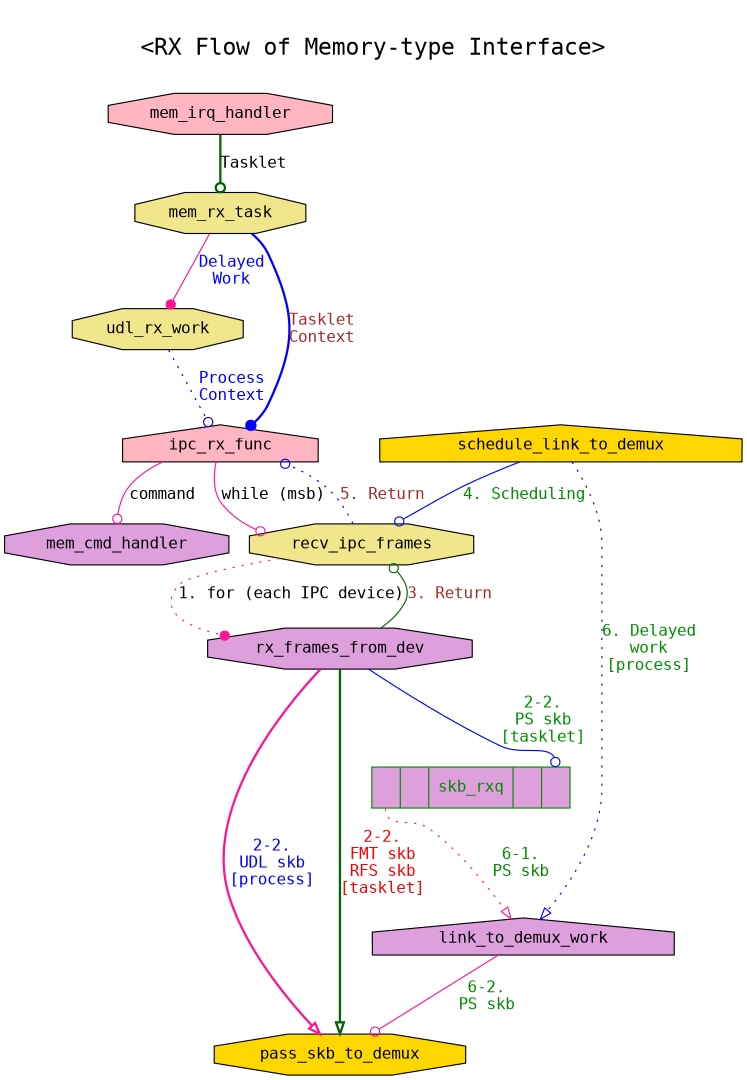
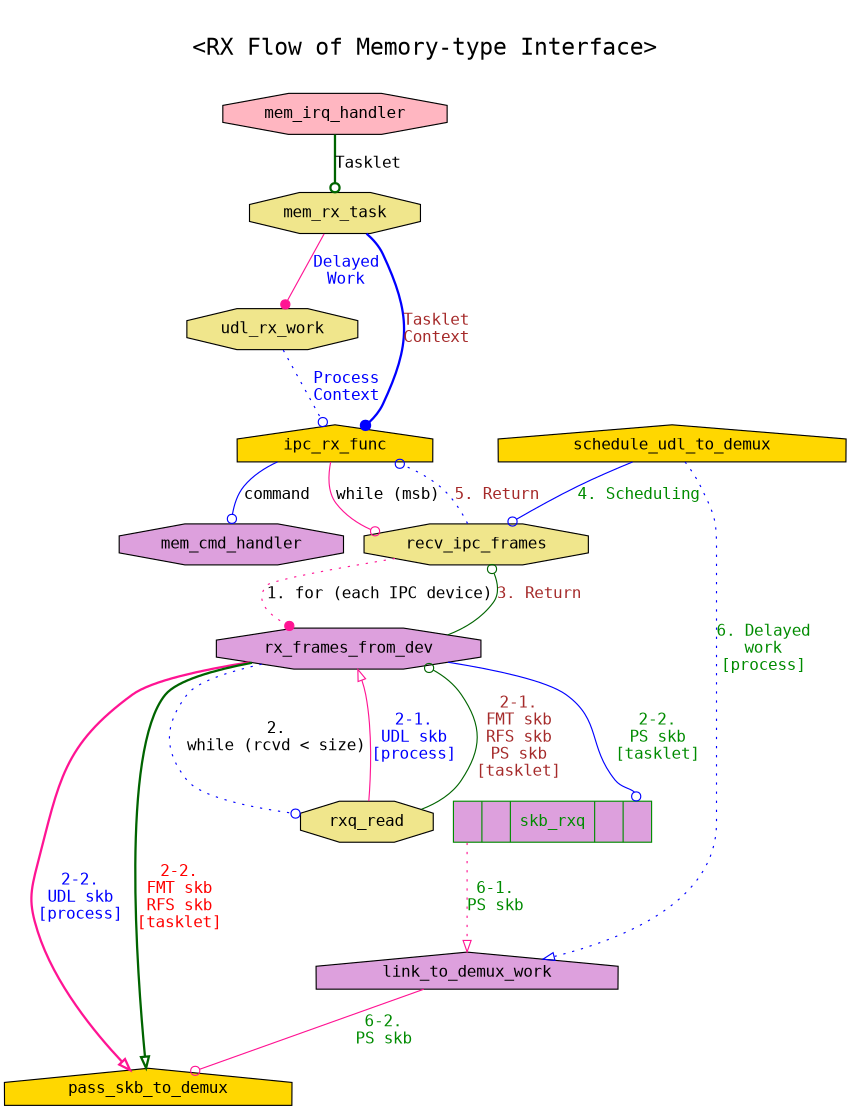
node "ipc_rx_func": fillcolor lightpink -> gold
node "schedule_link_to_demux": label "schedule_link_to_demux" -> "schedule_udl_to_demux"
edge "ipc_rx_func" -> "mem_cmd_handler": color deeppink -> blue
node "rxq_read": added
node "pass_skb_to_demux": shape octagon -> house
